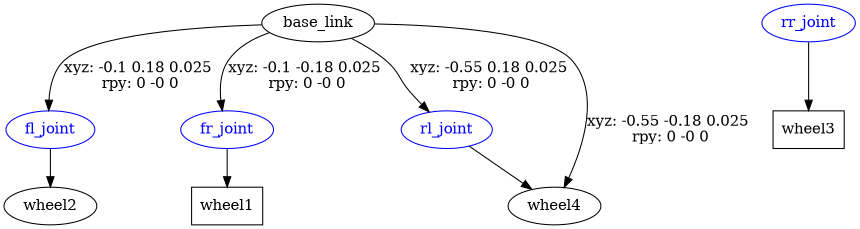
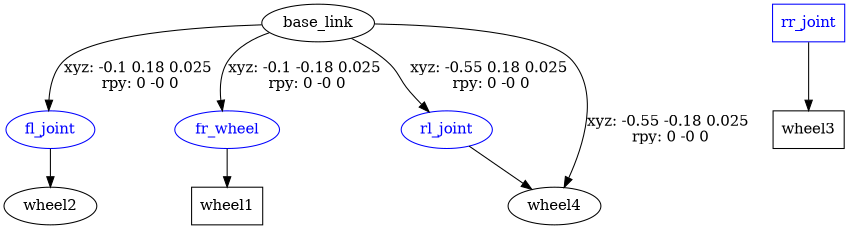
node "rr_joint": shape ellipse -> box
node "fr_joint": label "fr_joint" -> "fr_wheel"
